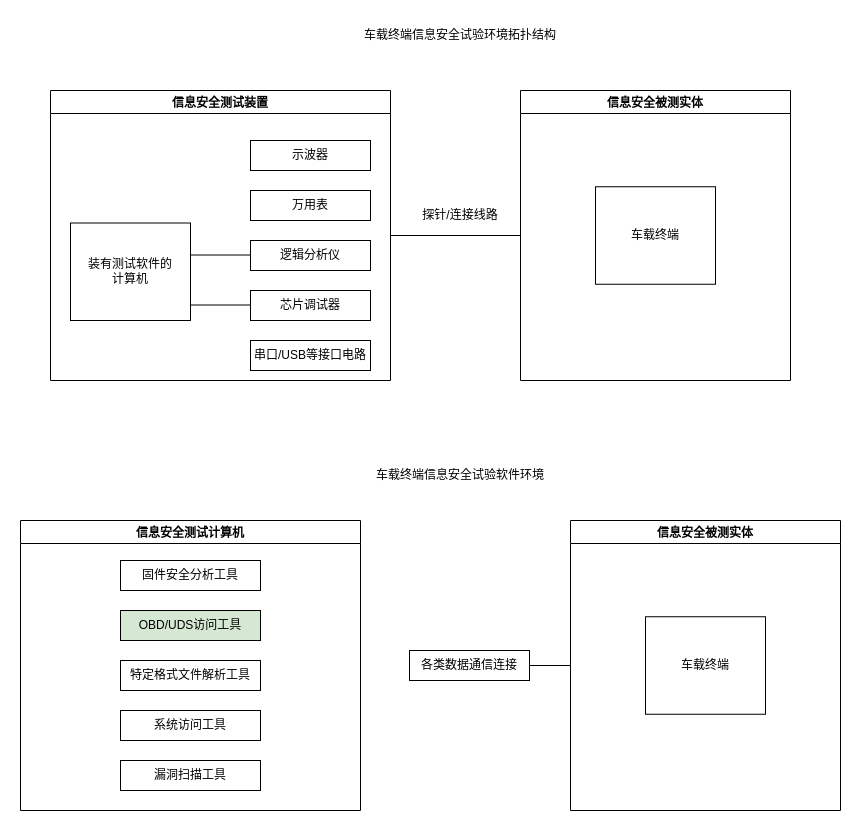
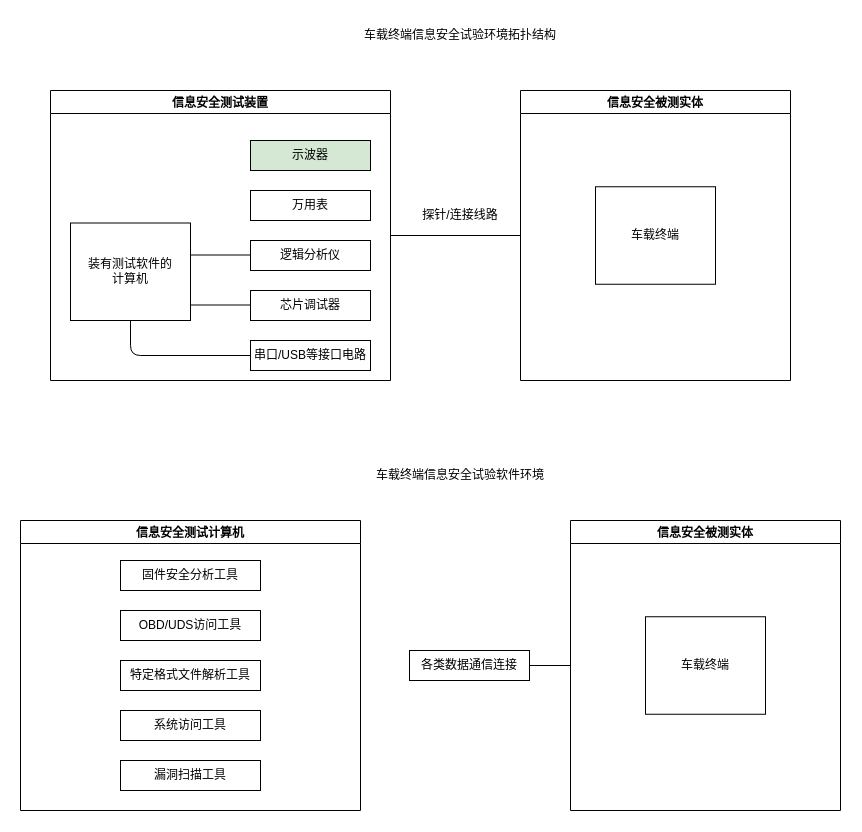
node "示波器": fillcolor #ffffff -> #d5e8d4
edge "装有测试软件的 计算机" -- "串口/USB等接口电路": added
node "OBD/UDS访问工具": fillcolor #d5e8d4 -> #ffffff
